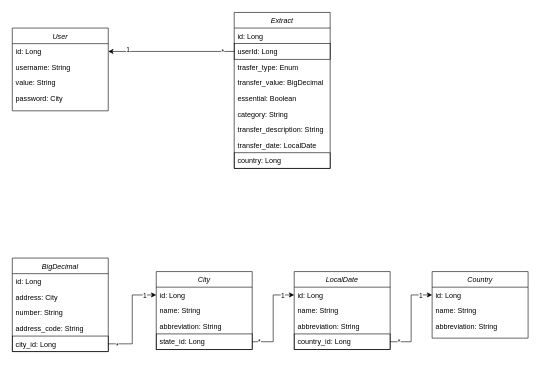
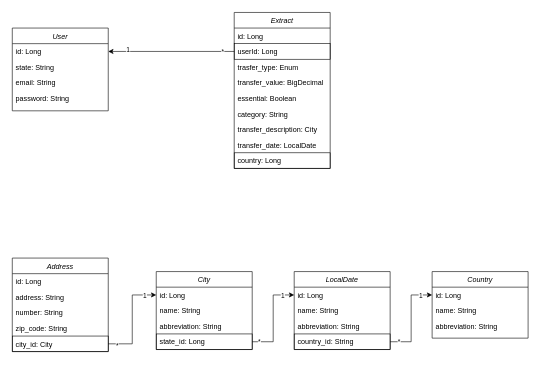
node "username: String": label "username: String" -> "state: String"
node "value: String": label "value: String" -> "email: String"
node "password: City": label "password: City" -> "password: String"
node "transfer_description: String": label "transfer_description: String" -> "transfer_description: City"
node "BigDecimal": label "BigDecimal" -> "Address"
node "address: City": label "address: City" -> "address: String"
node "address_code: String": label "address_code: String" -> "zip_code: String"
node "country_id: Long": label "country_id: Long" -> "country_id: String"
node "city_id: Long": label "city_id: Long" -> "city_id: City"
